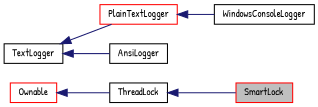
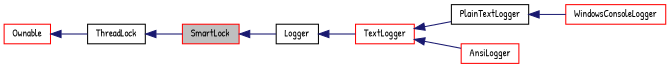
node "PlainTextLogger": color red -> black
node "WindowsConsoleLogger": color black -> red
node "Logger": added
node "TextLogger": color black -> red
node "AnsiLogger": color black -> red
